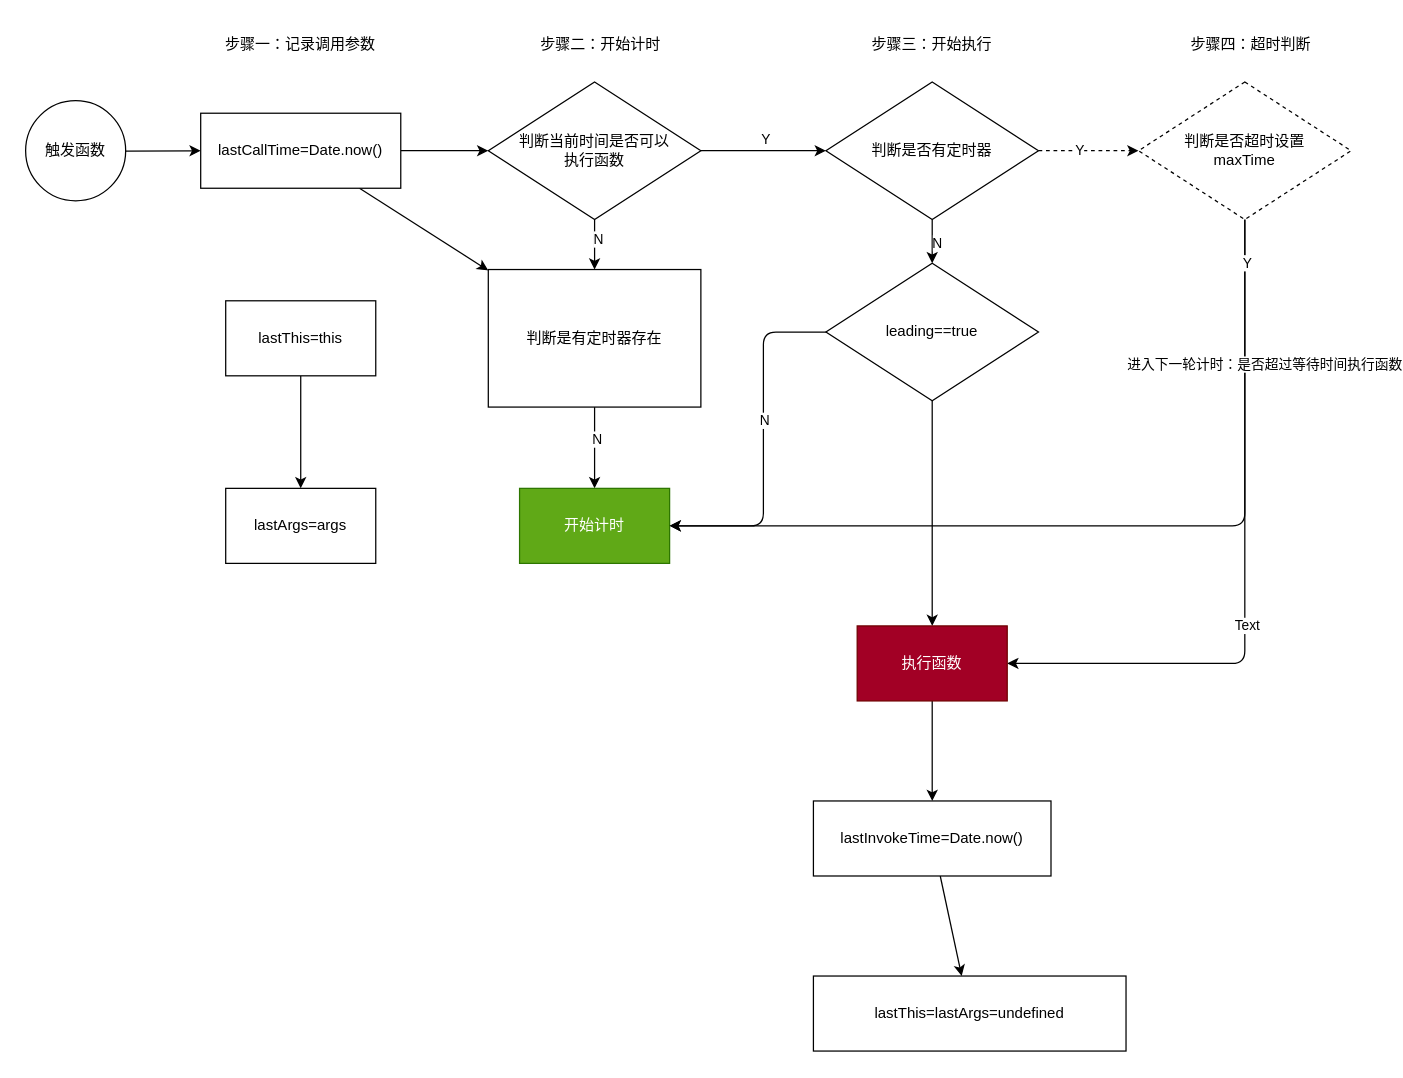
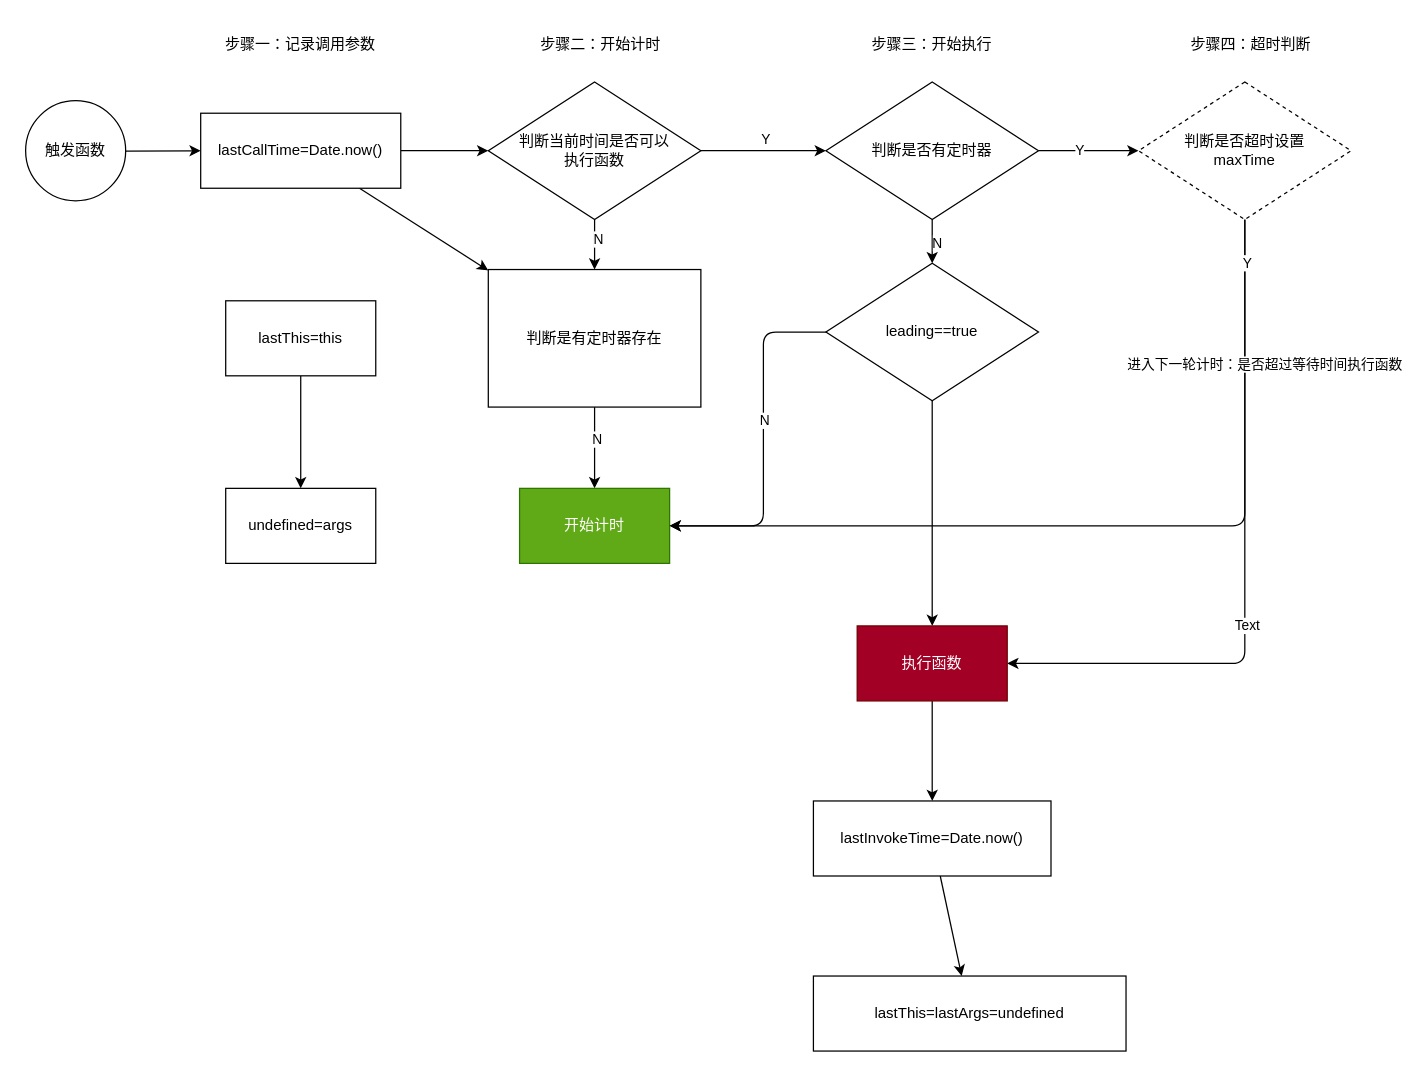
edge "判断是否有定时器" -> "判断是否超时设置 maxTime": style dashed -> solid
node "lastArgs=args": label "lastArgs=args" -> "undefined=args"
